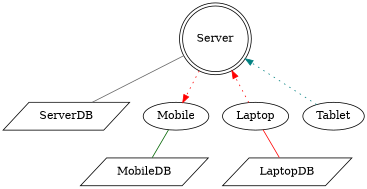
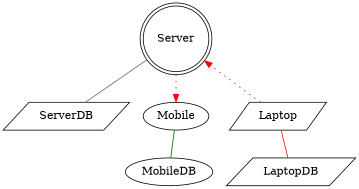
node "Laptop": shape ellipse -> parallelogram
node "Tablet": removed
node "MobileDB": shape parallelogram -> ellipse
